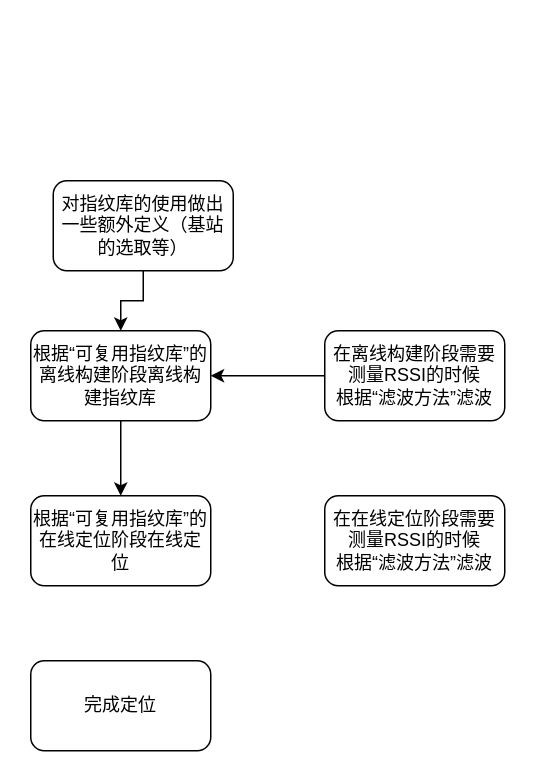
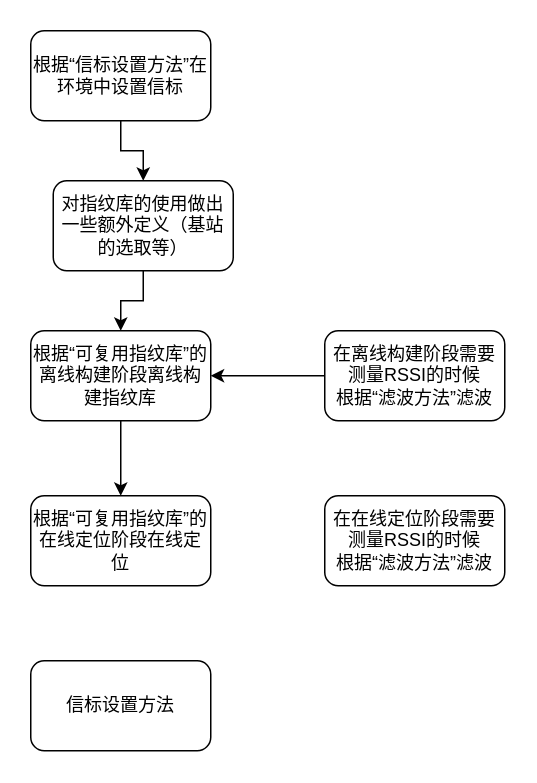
node "根据“信标设置方法”在环境中设置信标": added
edge "根据“信标设置方法”在环境中设置信标" -> "对指纹库的使用做出一些额外定义（基站的选取等）": added
node "完成定位": label "完成定位" -> "信标设置方法"
